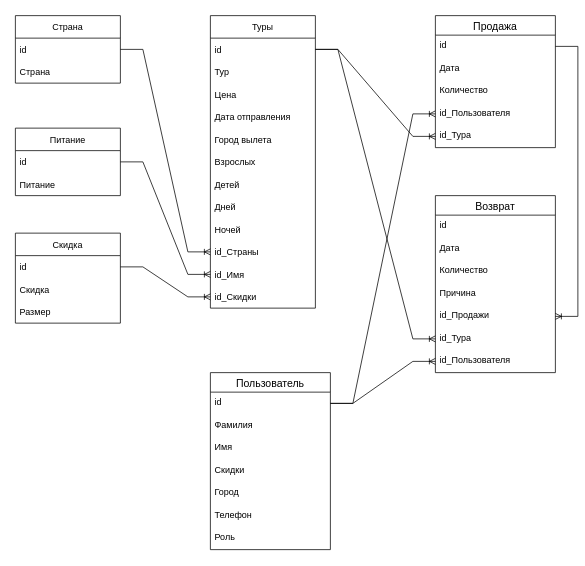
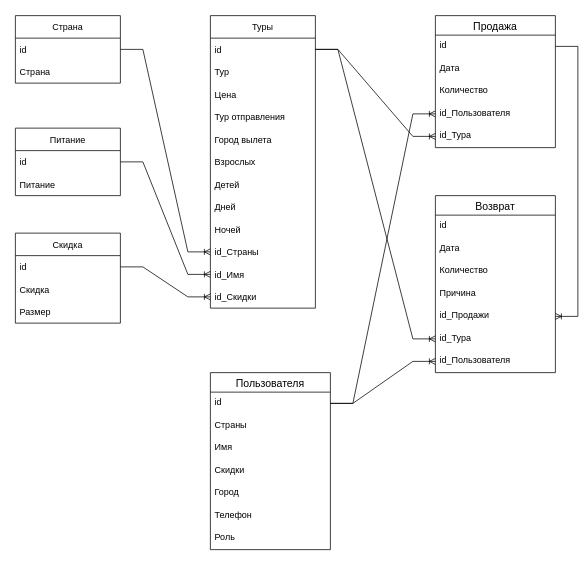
node "Дата отправления": label "Дата отправления" -> "Тур отправления"
node "Пользователь": label "Пользователь" -> "Пользователя"
node "Фамилия": label "Фамилия" -> "Страны"
